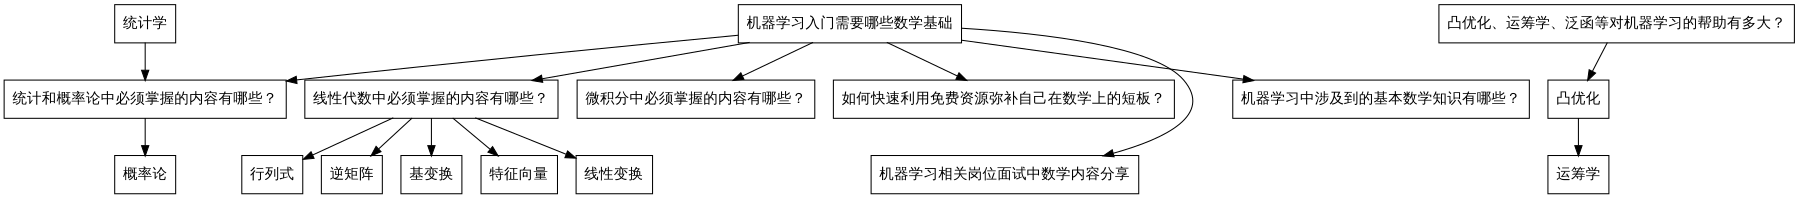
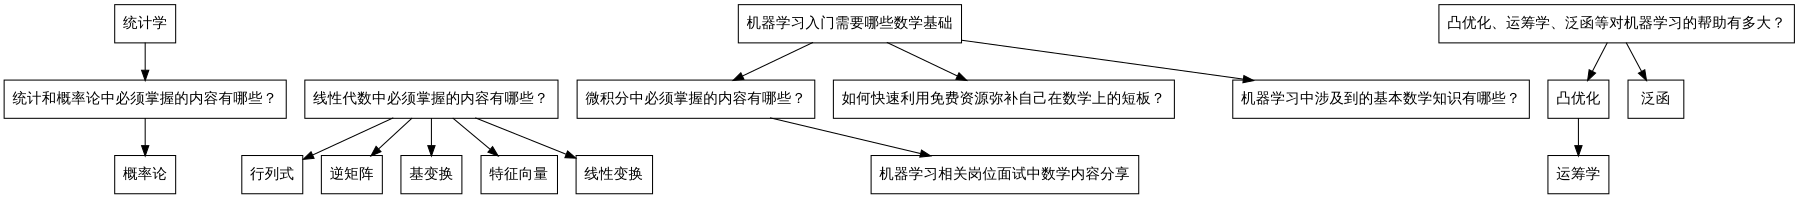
edge "机器学习入门需要哪些数学基础" -> "机器学习相关岗位面试中数学内容分享": now "微积分中必须掌握的内容有哪些？" -> "机器学习相关岗位面试中数学内容分享"
edge "机器学习入门需要哪些数学基础" -> "统计和概率论中必须掌握的内容有哪些？": removed
edge "机器学习入门需要哪些数学基础" -> "线性代数中必须掌握的内容有哪些？": removed
node "泛函": added
